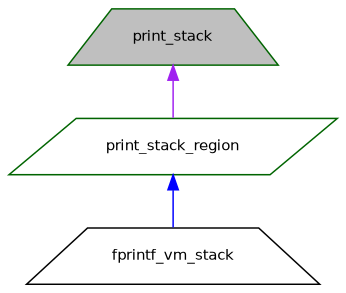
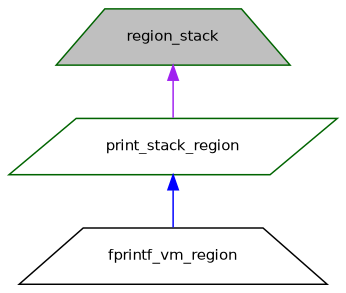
node "print_stack": label "print_stack" -> "region_stack"
node "fprintf_vm_stack": label "fprintf_vm_stack" -> "fprintf_vm_region"
